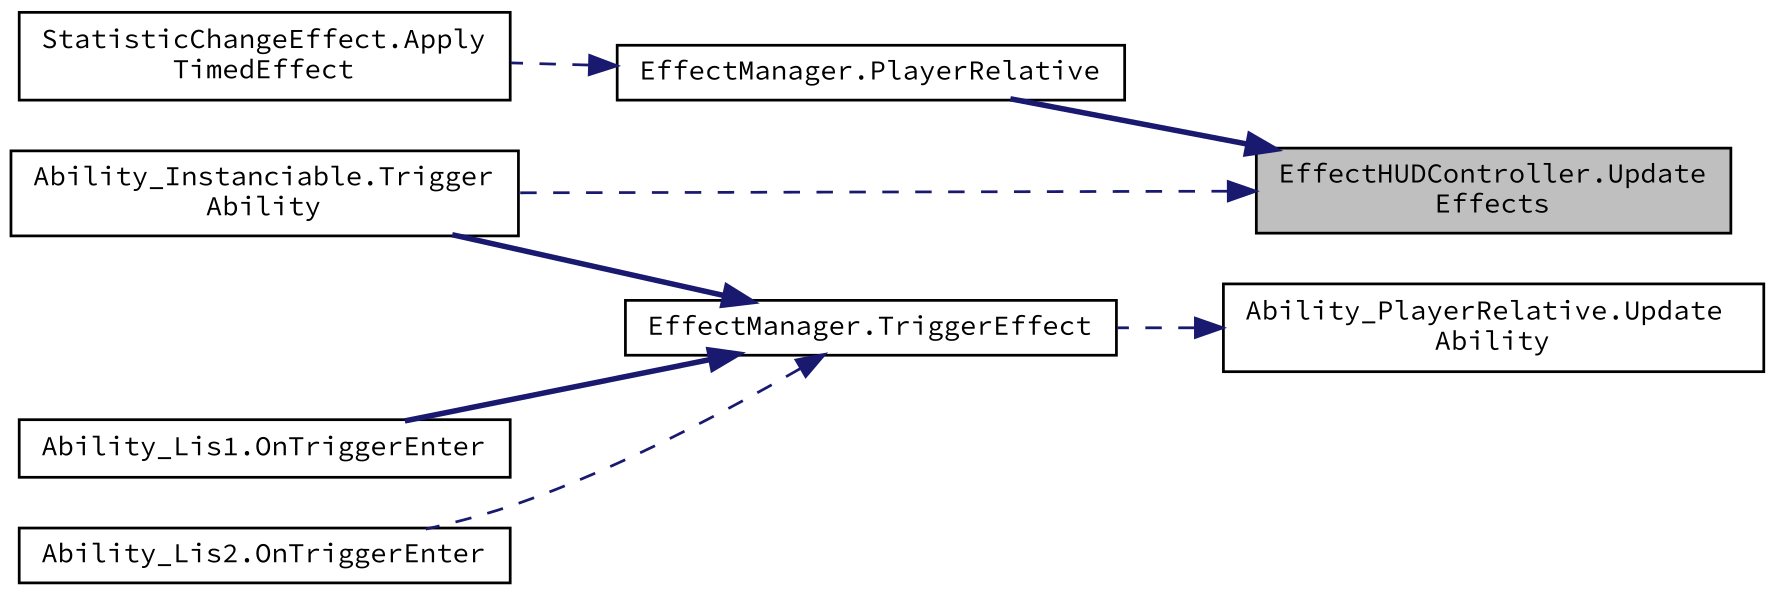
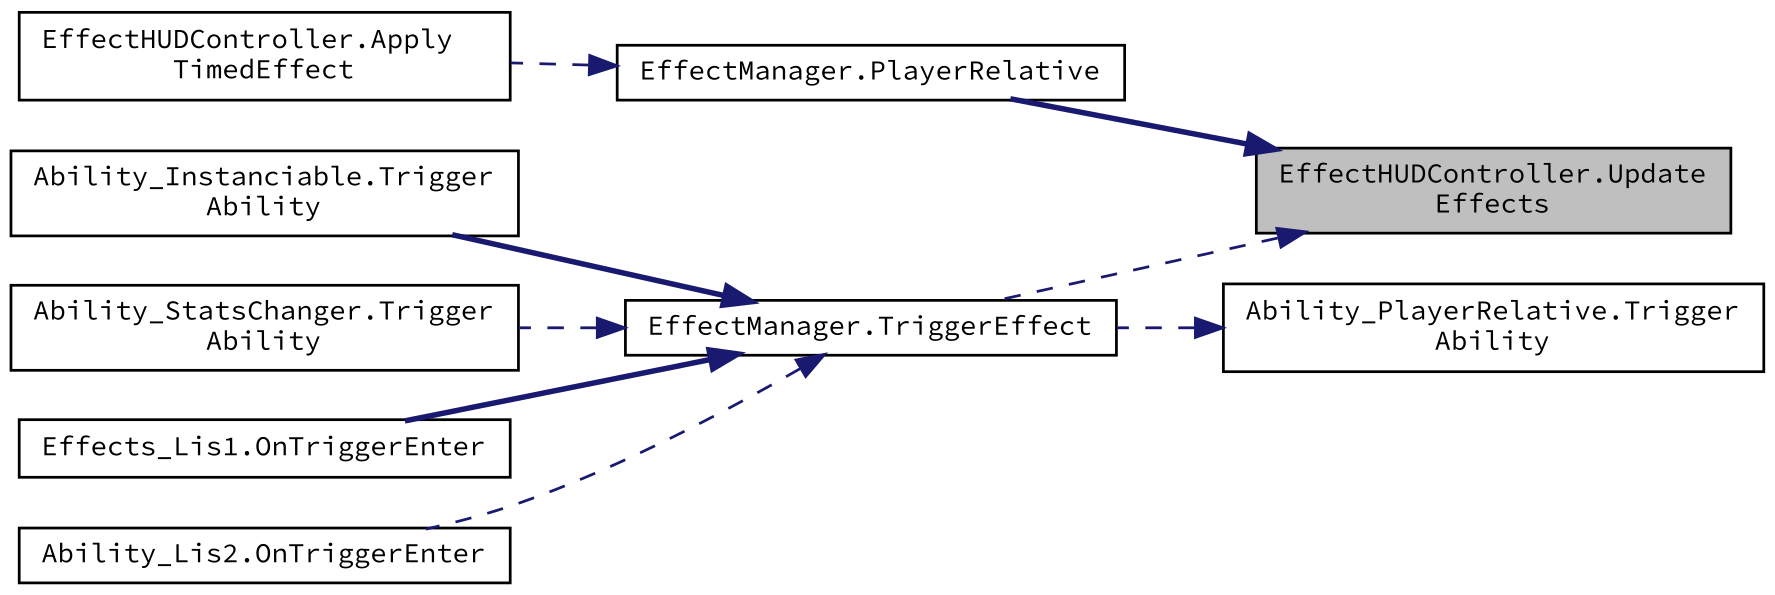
node "StatisticChangeEffect.Apply TimedEffect": label "StatisticChangeEffect.Apply TimedEffect" -> "EffectHUDController.Apply TimedEffect"
edge "Ability_Instanciable.Trigger Ability" -> "EffectHUDController.Update Effects": now "EffectManager.TriggerEffect" -> "EffectHUDController.Update Effects"
node "Ability_StatsChanger.Trigger Ability": added
node "Ability_PlayerRelative.Update Ability": label "Ability_PlayerRelative.Update Ability" -> "Ability_PlayerRelative.Trigger Ability"
node "Ability_Lis1.OnTriggerEnter": label "Ability_Lis1.OnTriggerEnter" -> "Effects_Lis1.OnTriggerEnter"
